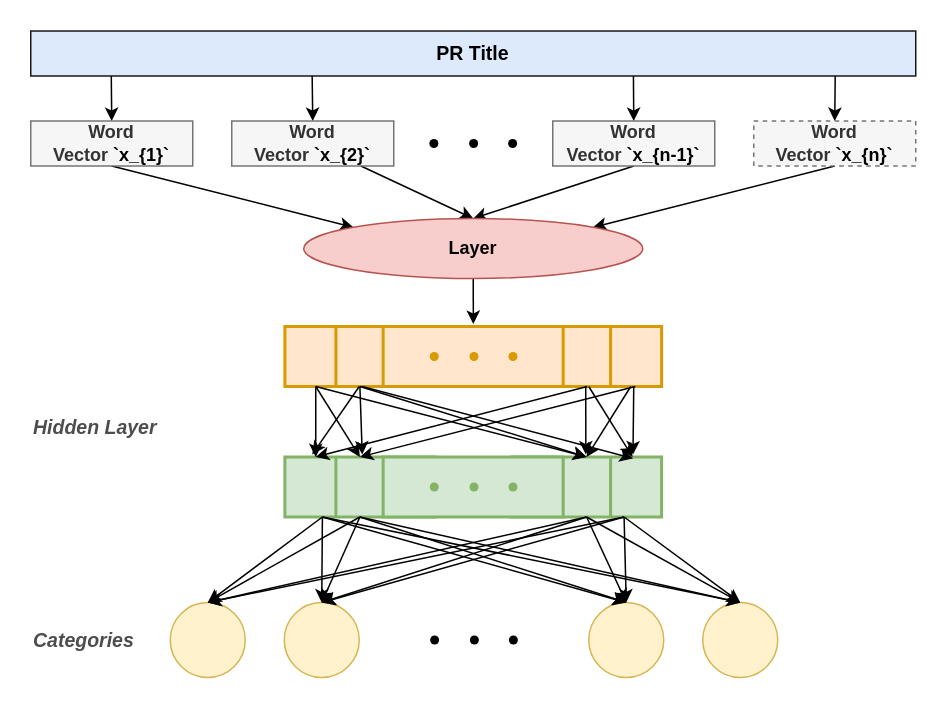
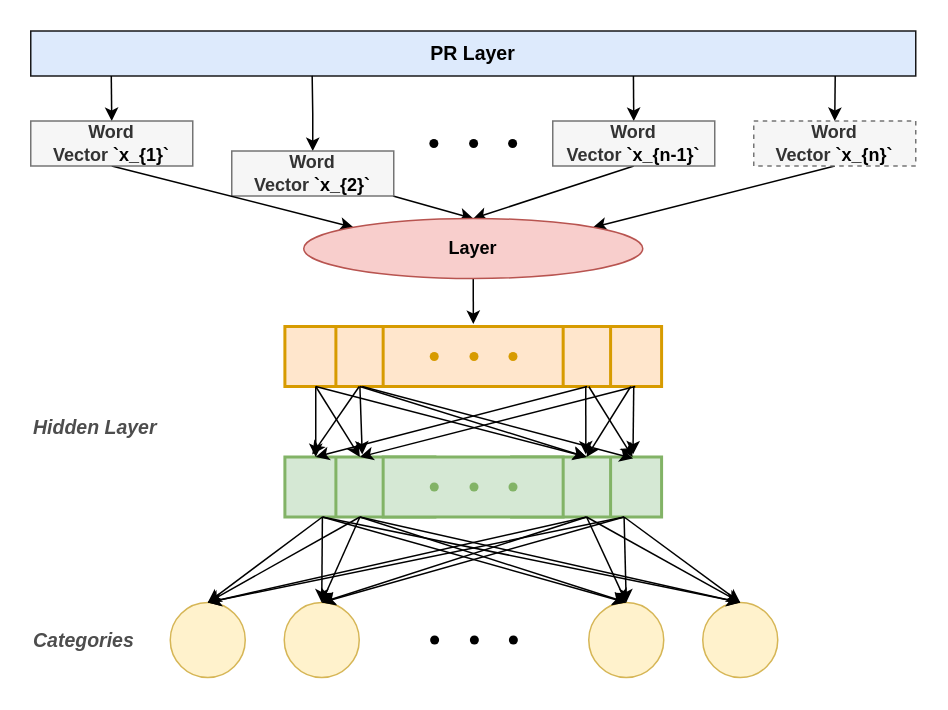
node "PR Title": label "PR Title" -> "PR Layer"
node "Word Vector `x_{2}`": moved (313, 143) -> (313, 173)
